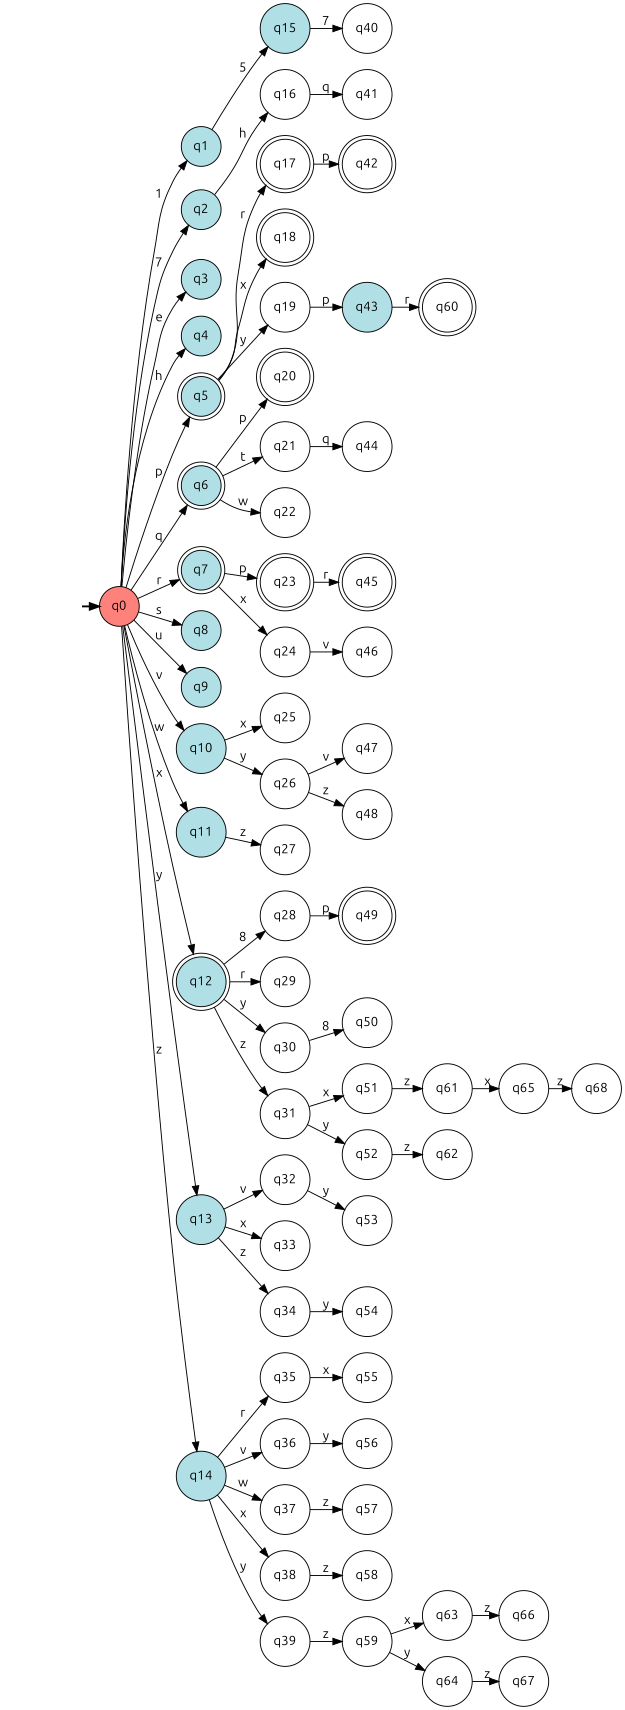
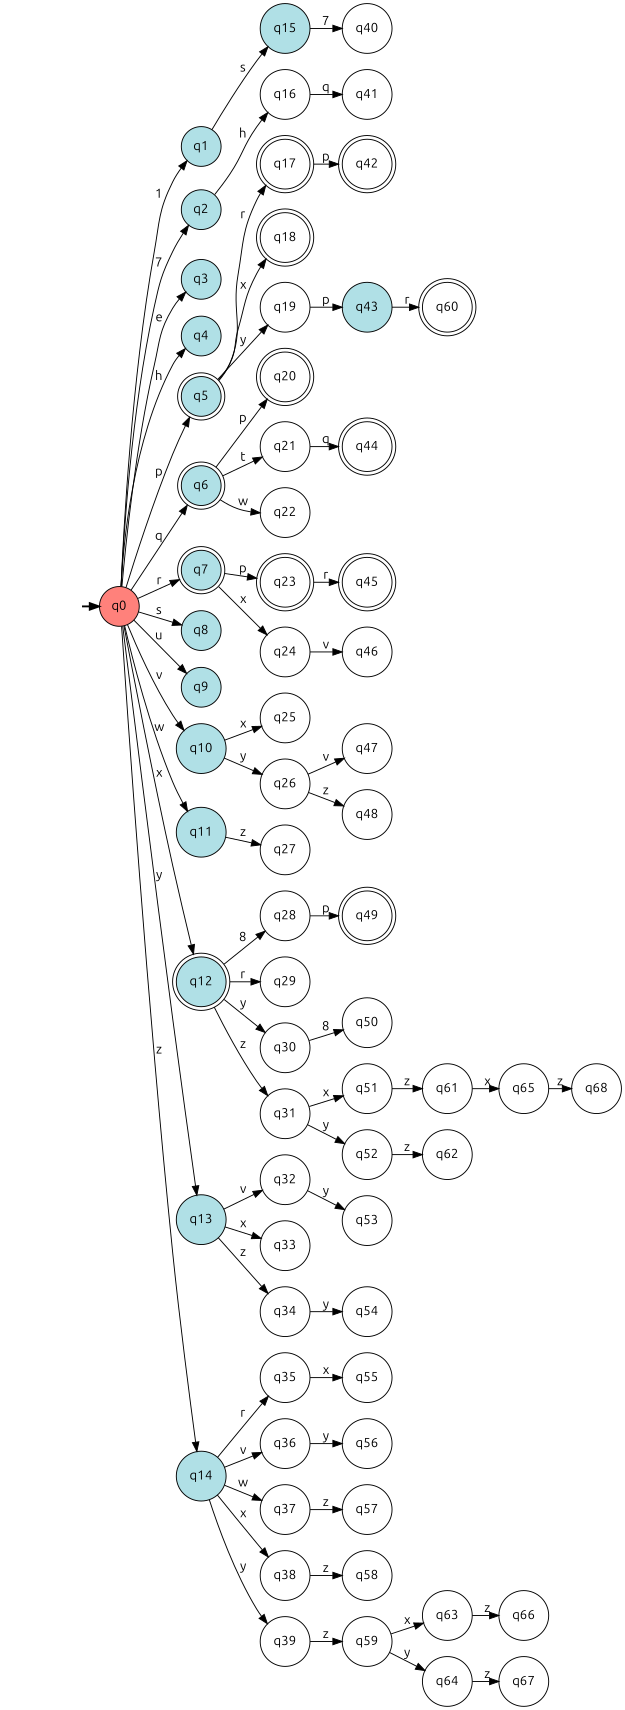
edge "q1" -> "q15": label "5" -> "s"
node "q44": shape circle -> doublecircle
